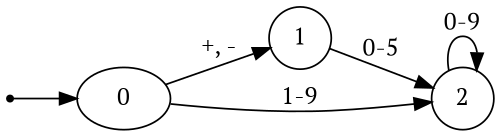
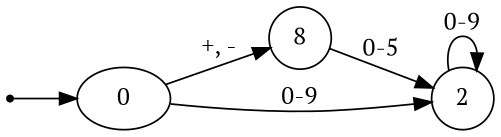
node "1": label "1" -> "8"
edge "0" -> "2": label "1-9" -> "0-9"
